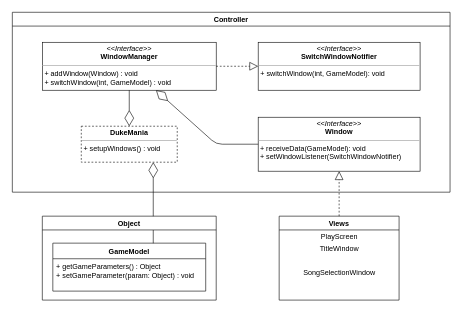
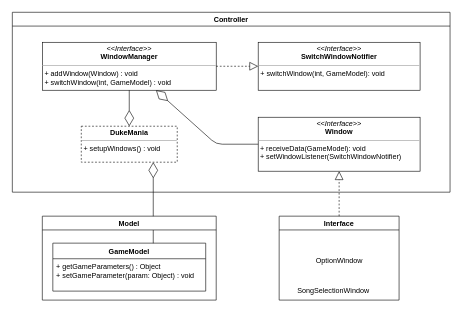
node "Object": label "Object" -> "Model"
node "Views": label "Views" -> "Interface"
node "PlayScreen": removed
node "TitleWindow": removed
node "OptionWindow": added
node "SongSelectionWindow": moved (339, 273) -> (333, 291)
